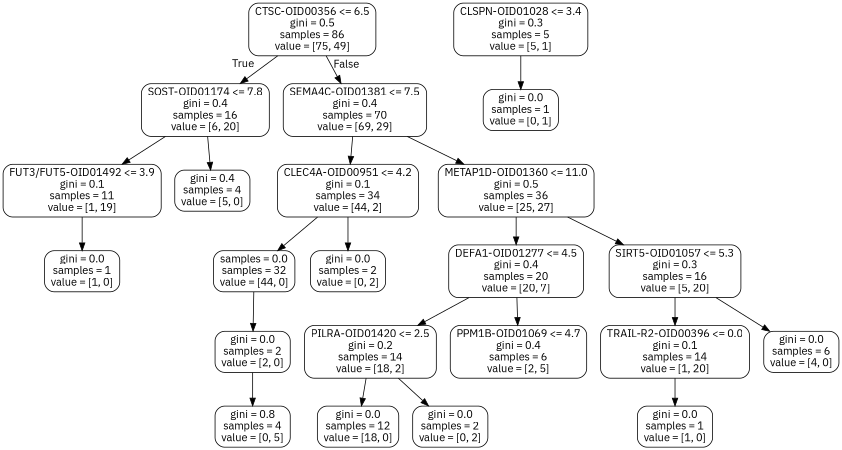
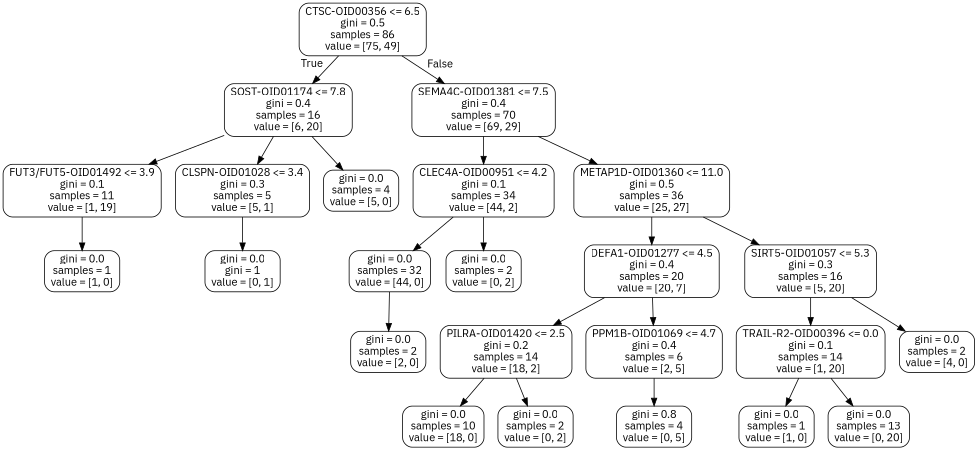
node "gini = 0.0 samples = 1 value = [0, 1]": label "gini = 0.0 samples = 1 value = [0, 1]" -> "gini = 0.0 gini = 1 value = [0, 1]"
edge "SOST-OID01174 <= 7.8 gini = 0.4 samples = 16 value = [6, 20]" -> "CLSPN-OID01028 <= 3.4 gini = 0.3 samples = 5 value = [5, 1]": added
node "gini = 0.4 samples = 4 value = [5, 0]": label "gini = 0.4 samples = 4 value = [5, 0]" -> "gini = 0.0 samples = 4 value = [5, 0]"
node "samples = 0.0 samples = 32 value = [44, 0]": label "samples = 0.0 samples = 32 value = [44, 0]" -> "gini = 0.0 samples = 32 value = [44, 0]"
node "gini = 0.0 samples = 6 value = [4, 0]": label "gini = 0.0 samples = 6 value = [4, 0]" -> "gini = 0.0 samples = 2 value = [4, 0]"
edge "gini = 0.0 samples = 2 value = [2, 0]" -> "gini = 0.8 samples = 4 value = [0, 5]": now "PPM1B-OID01069 <= 4.7 gini = 0.4 samples = 6 value = [2, 5]" -> "gini = 0.8 samples = 4 value = [0, 5]"
node "gini = 0.0 samples = 12 value = [18, 0]": label "gini = 0.0 samples = 12 value = [18, 0]" -> "gini = 0.0 samples = 10 value = [18, 0]"
node "gini = 0.0 samples = 13 value = [0, 20]": added
